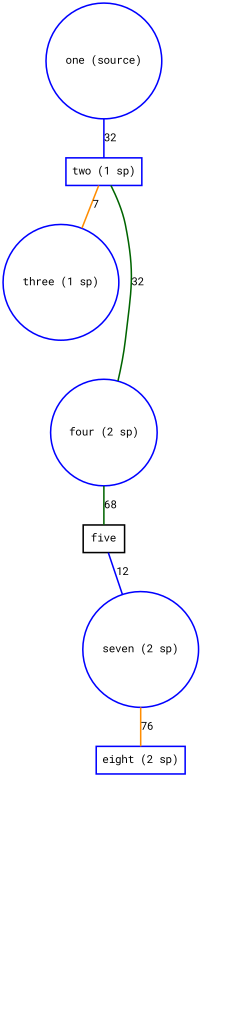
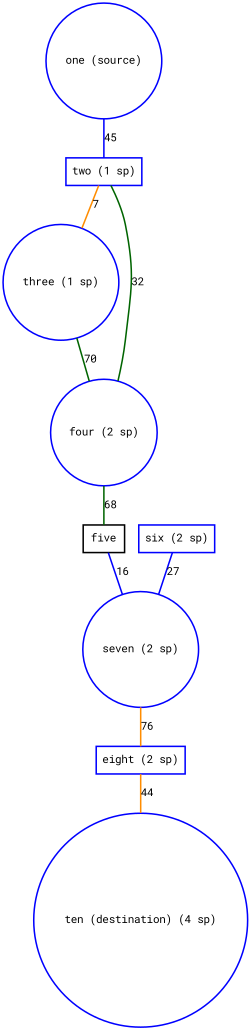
edge "one (source)" -- "two (1 sp)": label "32" -> "45"
edge "three (1 sp)" -- "four (2 sp)": added, label "70"
node "six (2 sp)": added
edge "five" -- "seven (2 sp)": label "12" -> "16"
node "ten (destination) (4 sp)": added
